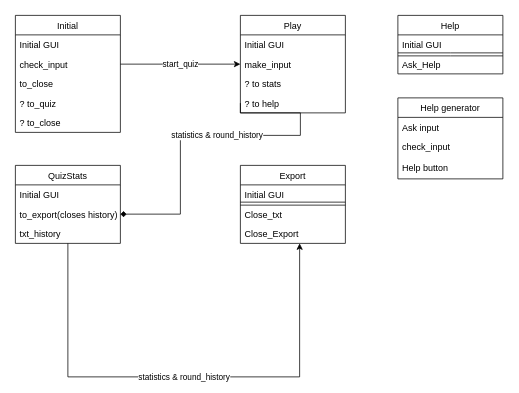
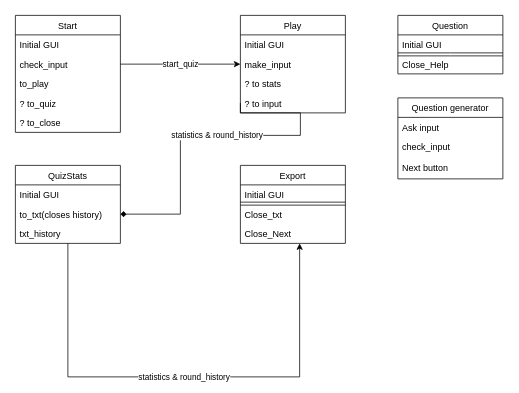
node "Initial": label "Initial" -> "Start"
node "Help": label "Help" -> "Question"
node "Ask_Help": label "Ask_Help" -> "Close_Help"
node "to_close": label "to_close" -> "to_play"
node "? to help": label "? to help" -> "? to input"
node "Help generator": label "Help generator" -> "Question generator"
node "Help button": label "Help button" -> "Next button"
node "to_export(closes history)": label "to_export(closes history)" -> "to_txt(closes history)"
node "Close_Export": label "Close_Export" -> "Close_Next"
